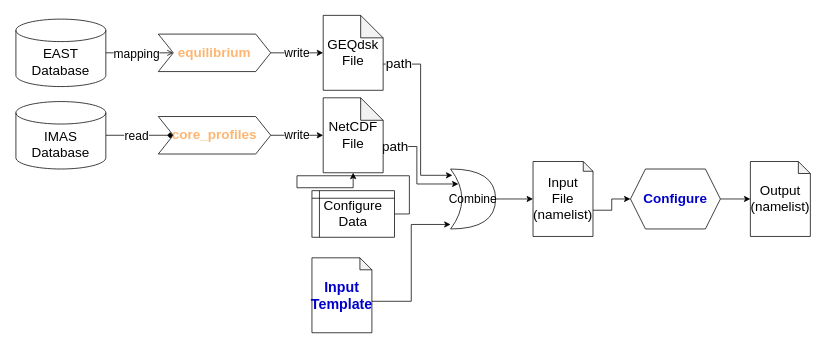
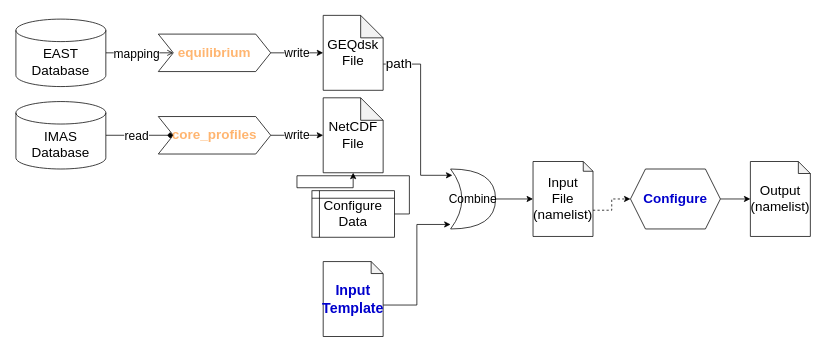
edge "NetCDF File" -> "Combine": removed, label "path"
edge "Input File (namelist)" -> "Configure": style solid -> dashed
node "Input Template": moved (342, 296) -> (353, 299)
